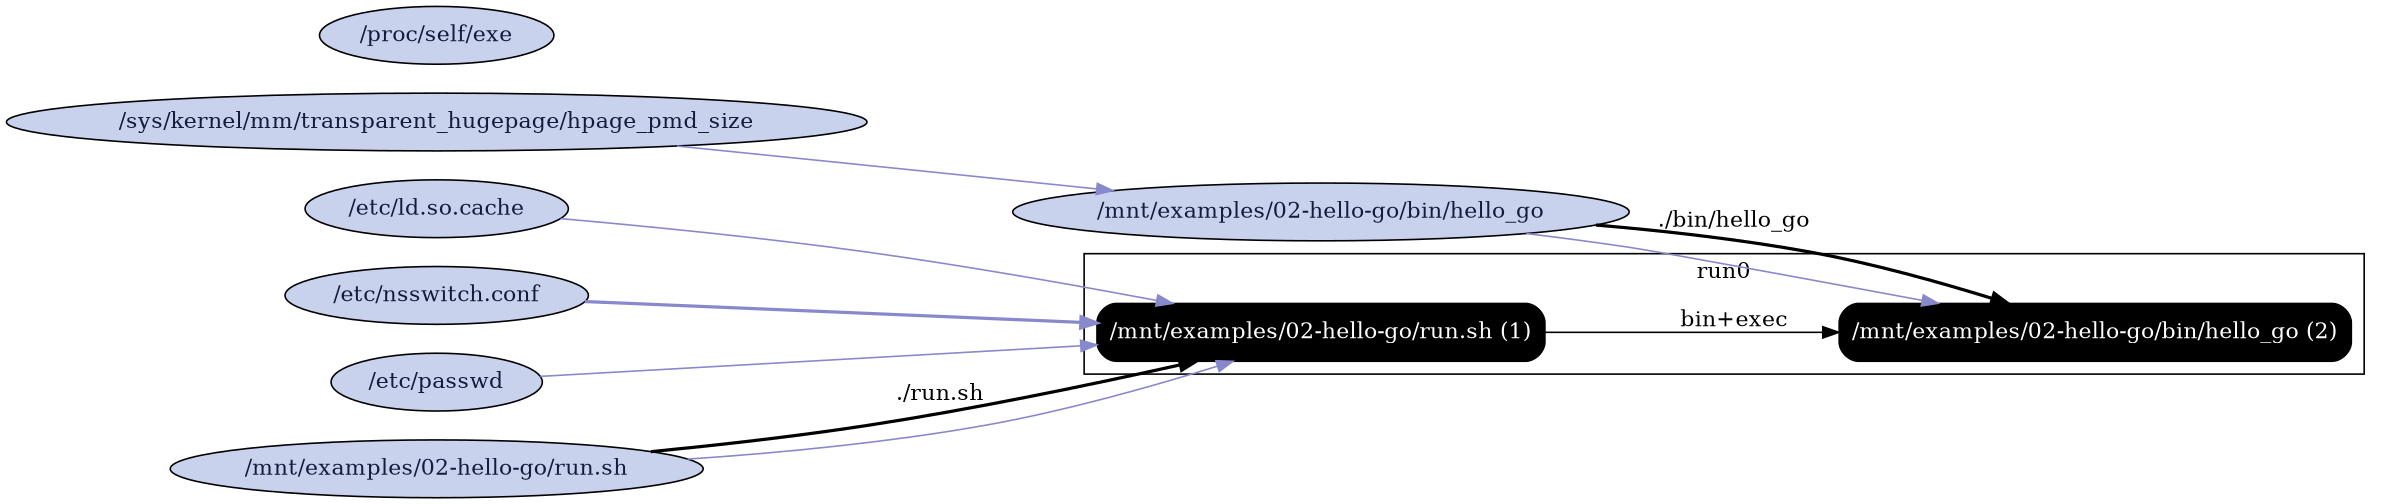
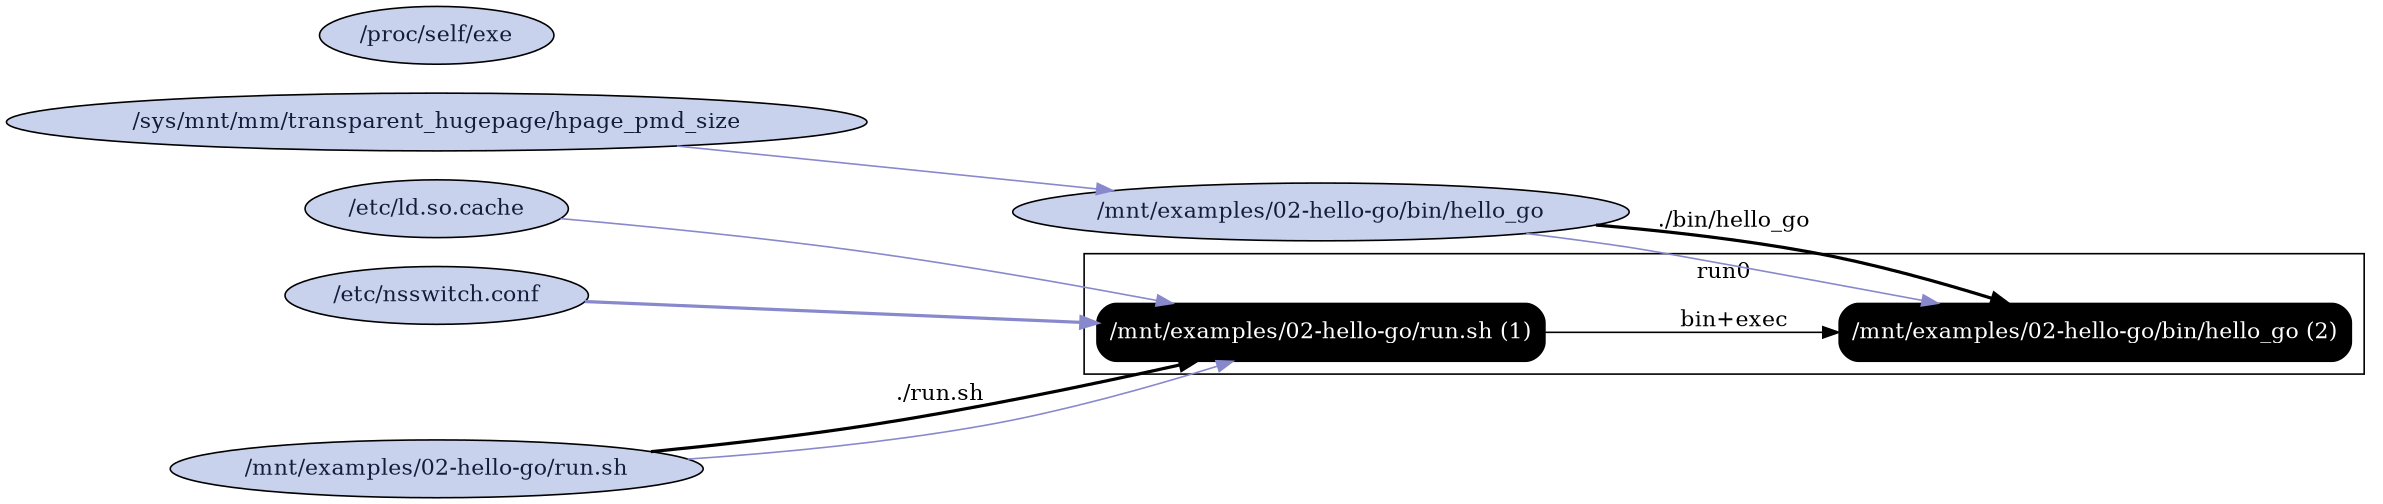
node "/sys/kernel/mm/transparent_hugepage/hpage_pmd_size": label "/sys/kernel/mm/transparent_hugepage/hpage_pmd_size" -> "/sys/mnt/mm/transparent_hugepage/hpage_pmd_size"
node "/etc/passwd": removed
